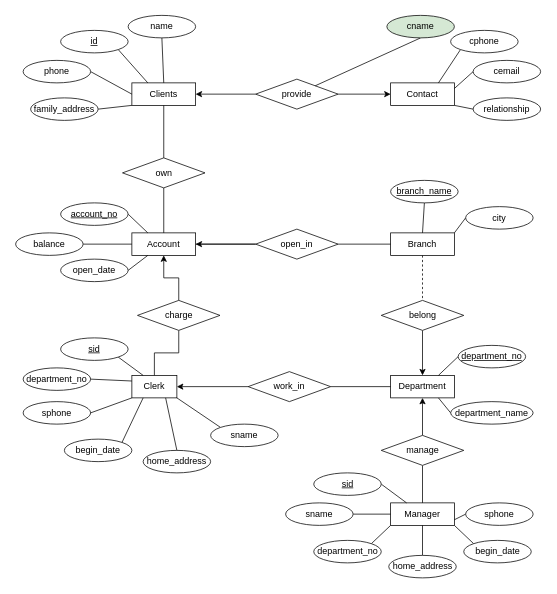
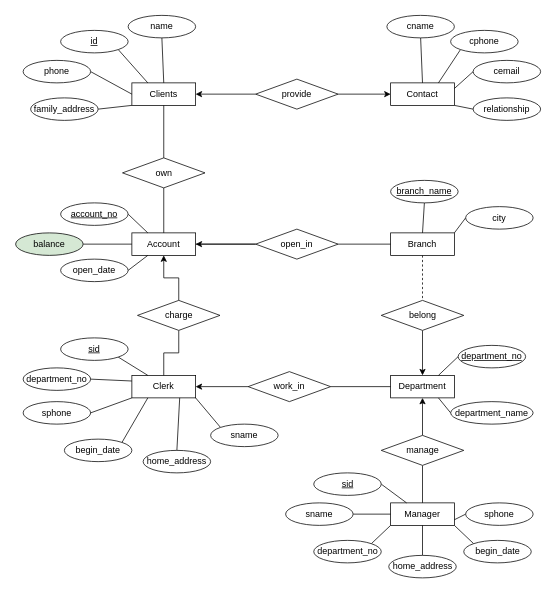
node "cname": fillcolor #d5e8d4 -> #ffffff
edge "cname" -- "provide": now "cname" -- "Contact"
node "balance": fillcolor #ffffff -> #d5e8d4
node "Clerk": size 45x23 -> 64x23
